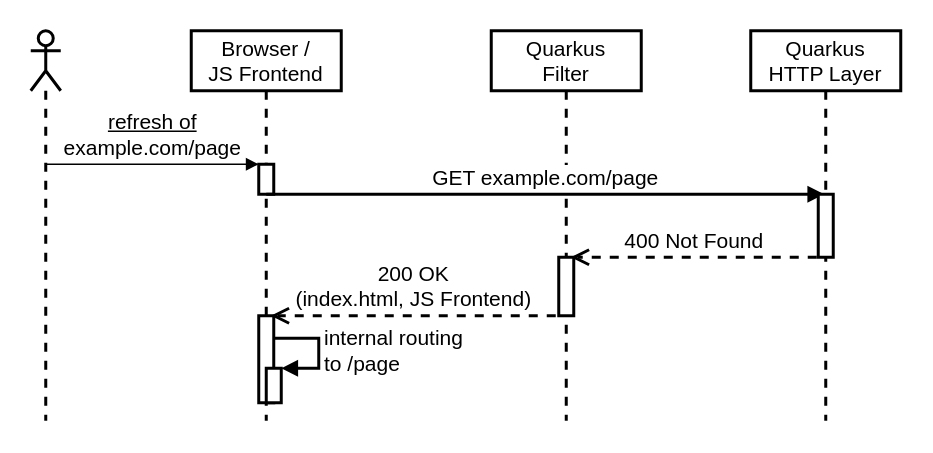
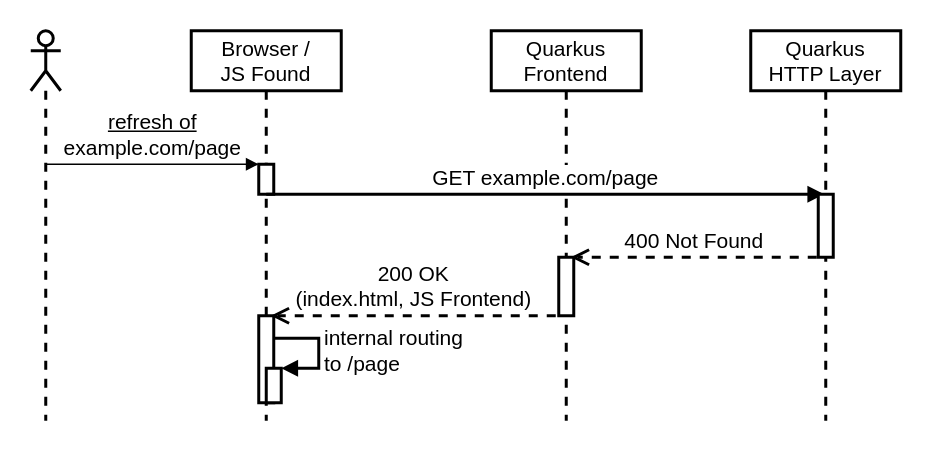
node "Browser / JS Frontend": label "Browser / JS Frontend" -> "Browser / JS Found"
node "Quarkus Filter": label "Quarkus Filter" -> "Quarkus Frontend"
